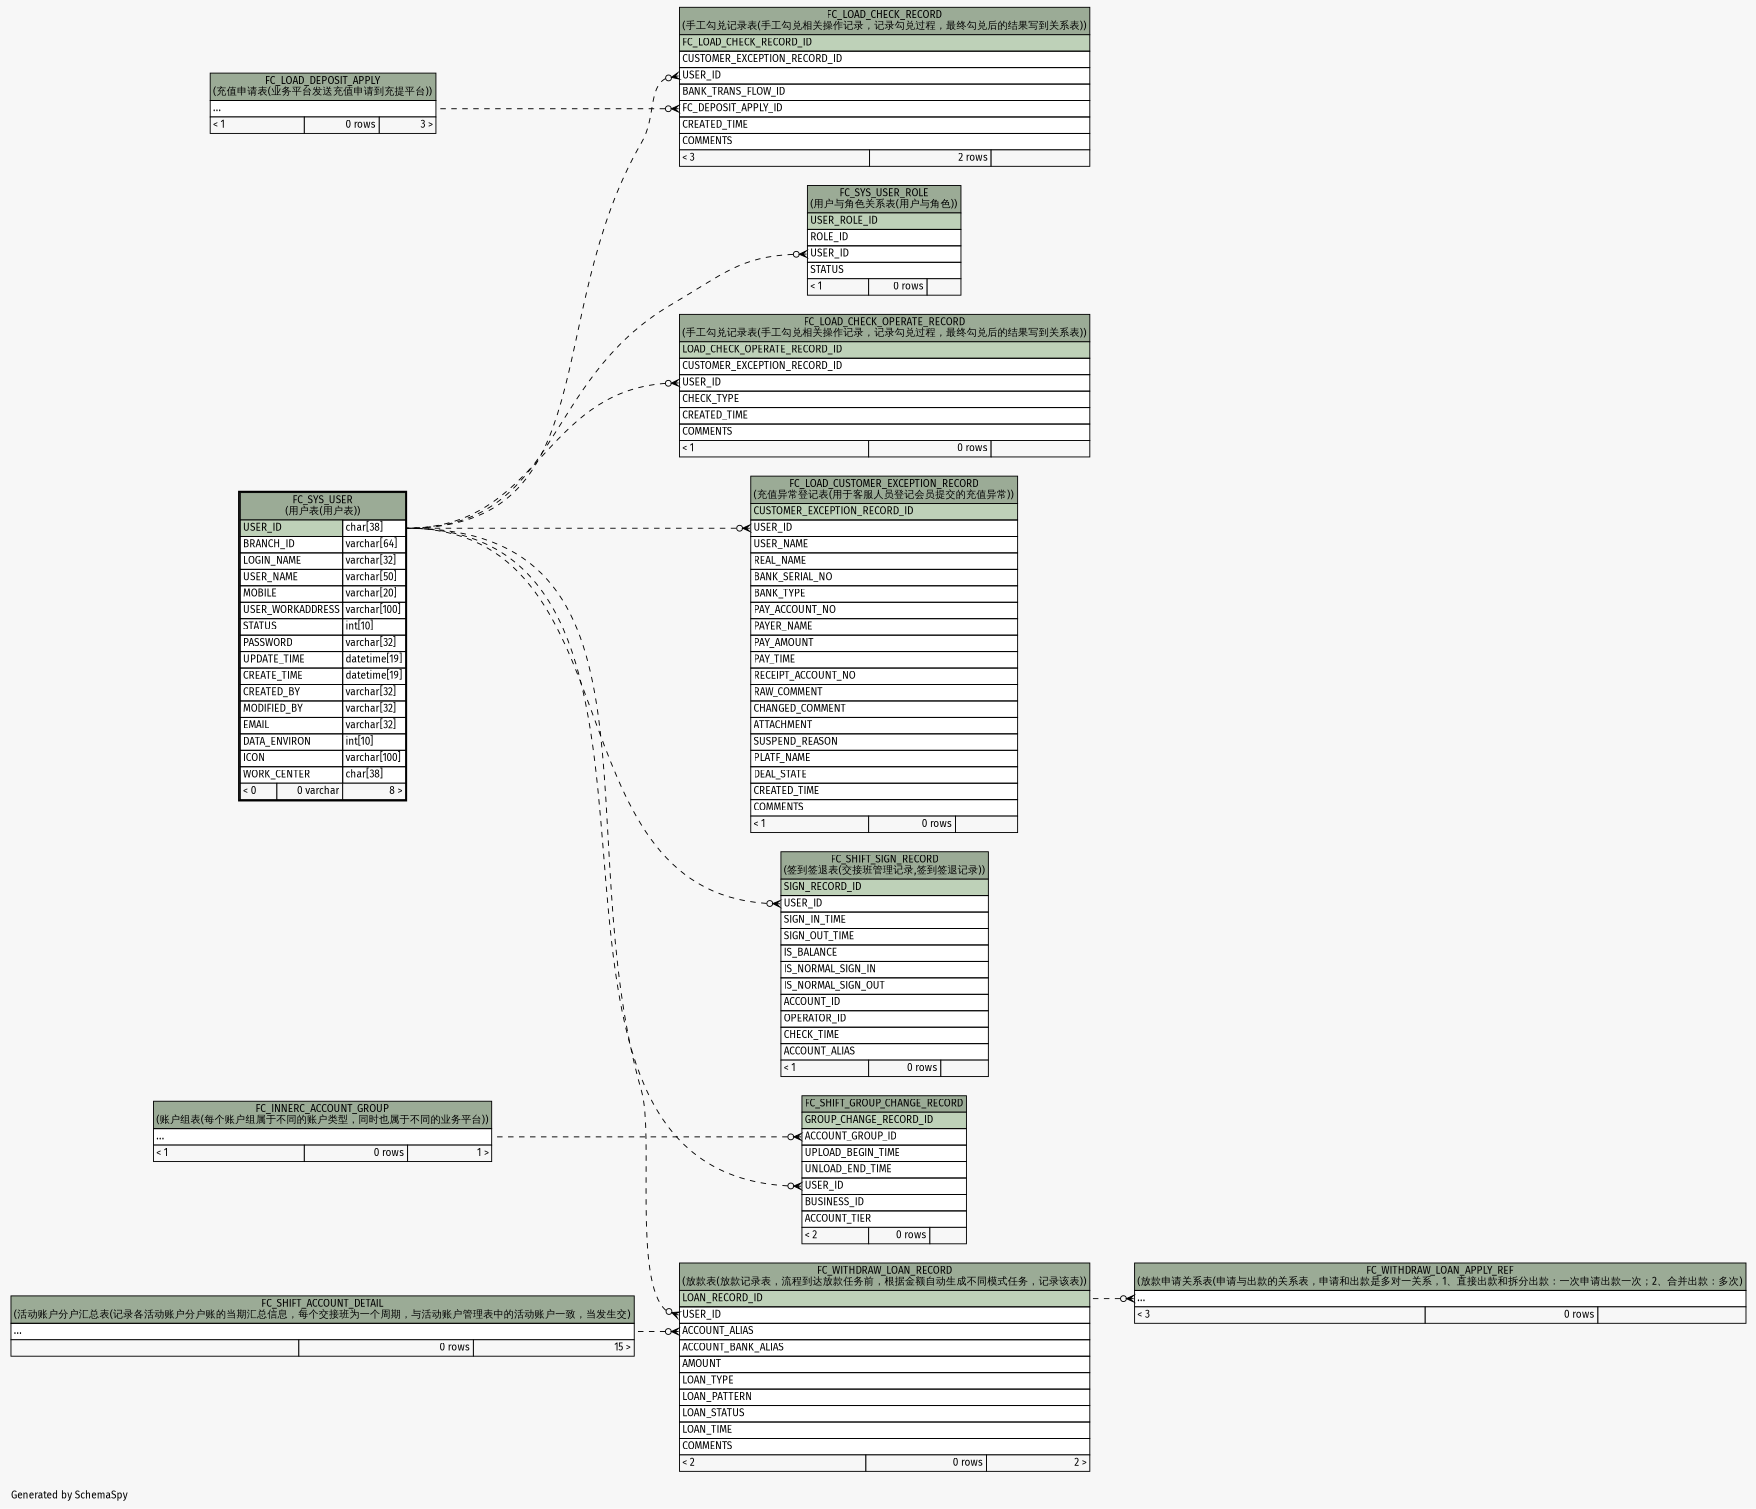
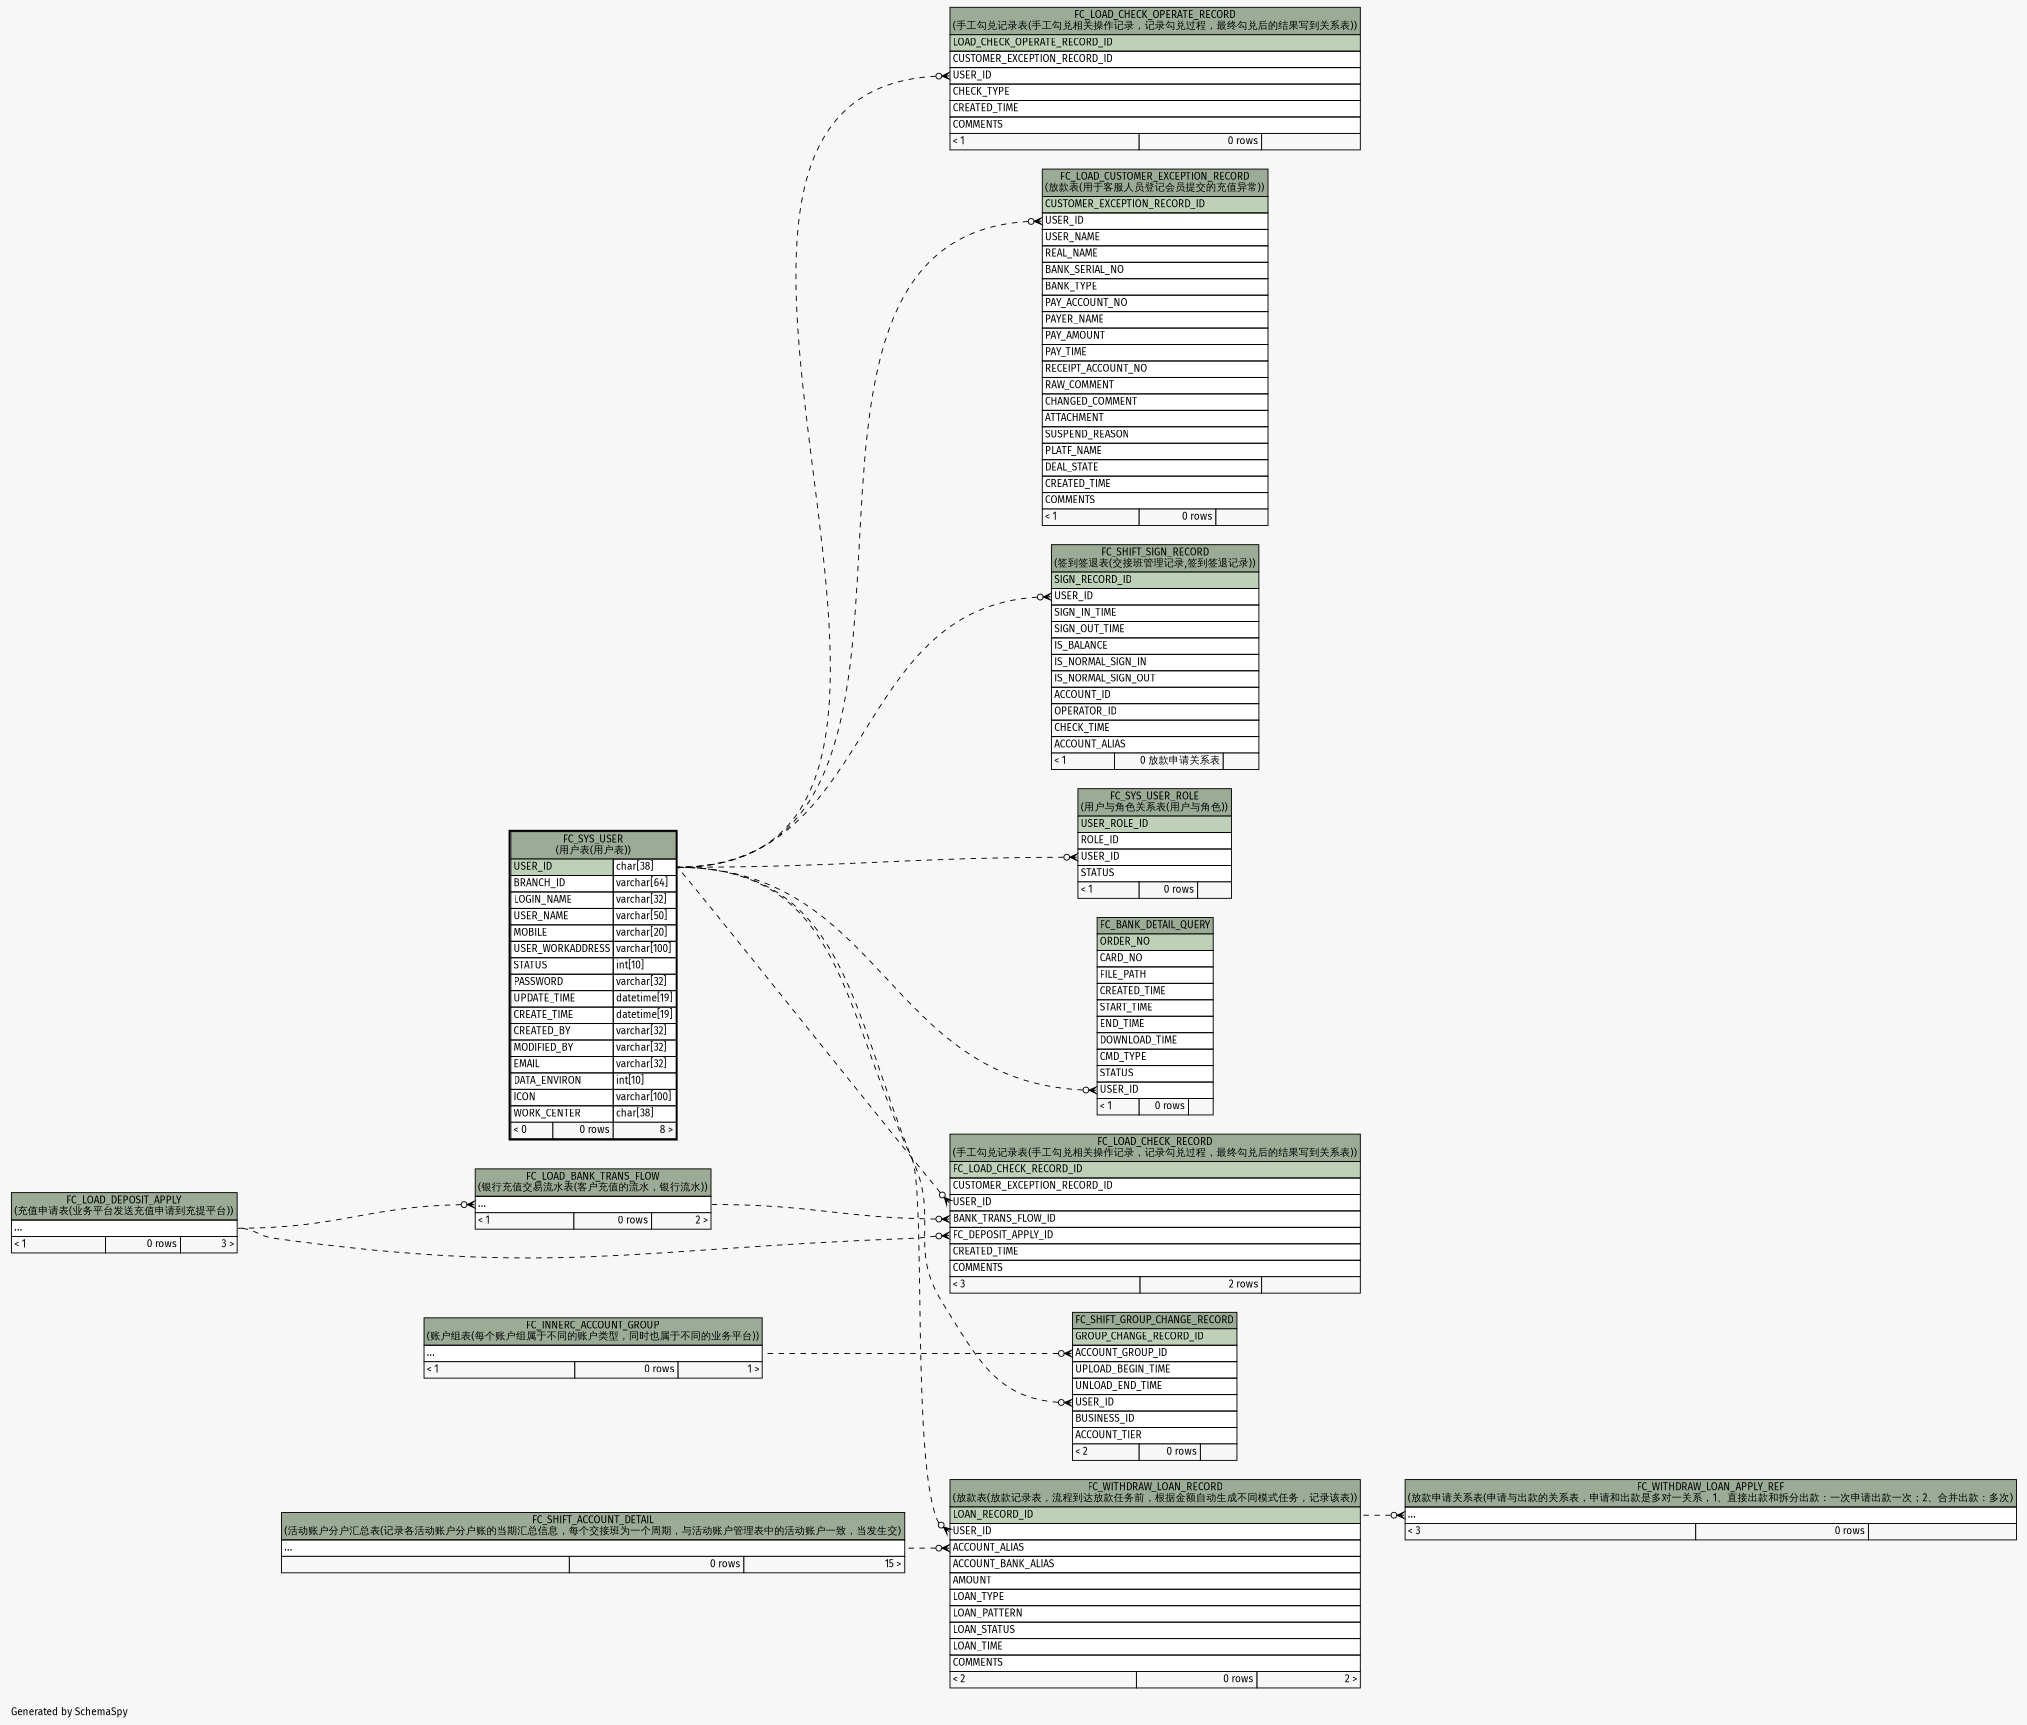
node "FC_LOAD_CUSTOMER_EXCEPTION_RECORD": text "(充值异常登记表(用于客服人员登记会员提交的充值异常))" -> "(放款表(用于客服人员登记会员提交的充值异常))"
node "FC_SYS_USER": text "0 varchar" -> "0 rows"
node "FC_BANK_DETAIL_QUERY": added
node "FC_SHIFT_SIGN_RECORD": text "0 rows" -> "0 放款申请关系表"
node "FC_LOAD_BANK_TRANS_FLOW": added
